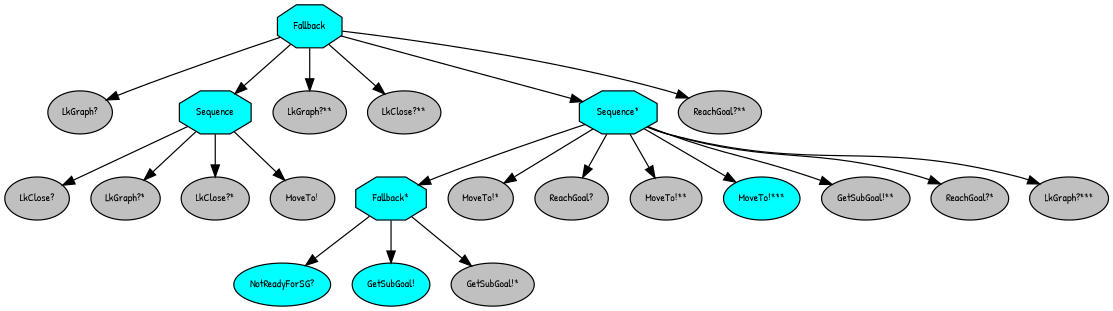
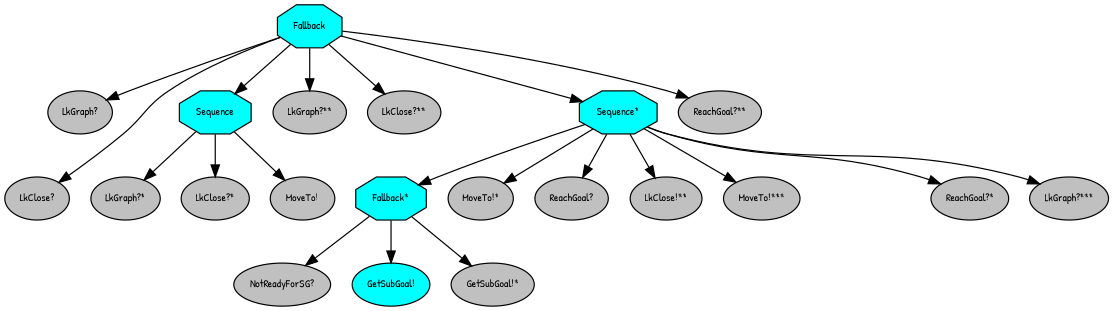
edge "Sequence" -> "LkClose?": now "Fallback" -> "LkClose?"
node "MoveTo!**": label "MoveTo!**" -> "LkClose!**"
node "MoveTo!***": fillcolor cyan -> gray
node "GetSubGoal!**": removed
node "NotReadyForSG?": fillcolor cyan -> gray
